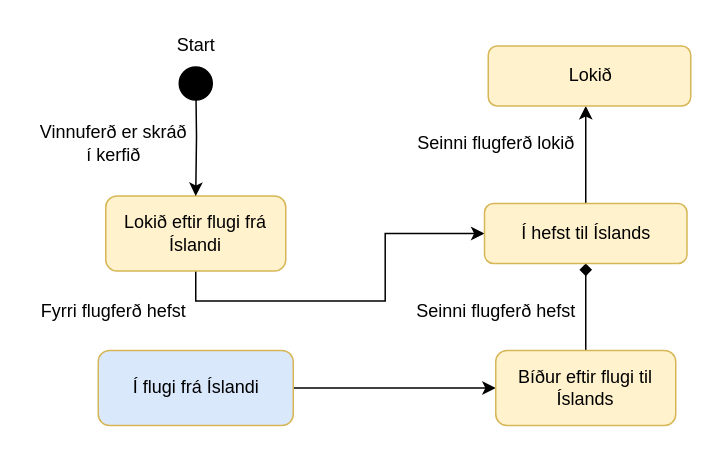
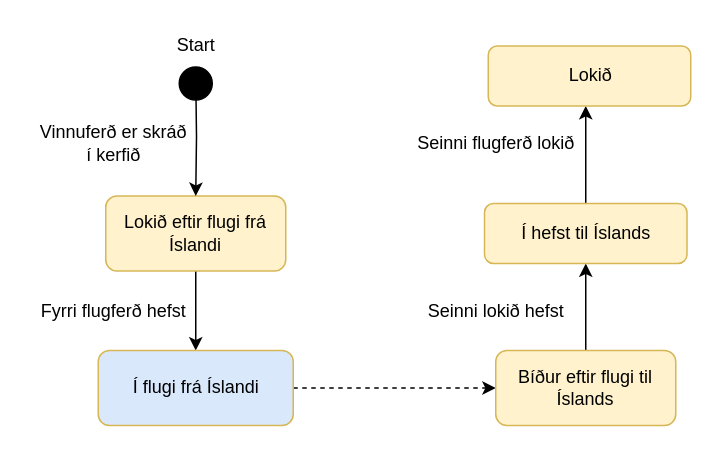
edge "Bíður eftir flugi til Íslands" -> "Í hefst til Íslands": arrowhead diamond -> classic
edge "Lokið eftir flugi frá Íslandi" -> "Í hefst til Íslands": now "Lokið eftir flugi frá Íslandi" -> "Í flugi frá Íslandi"
node "Seinni flugferð hefst": label "Seinni flugferð hefst" -> "Seinni lokið hefst"
edge "Í flugi frá Íslandi" -> "Bíður eftir flugi til Íslands": style solid -> dashed
